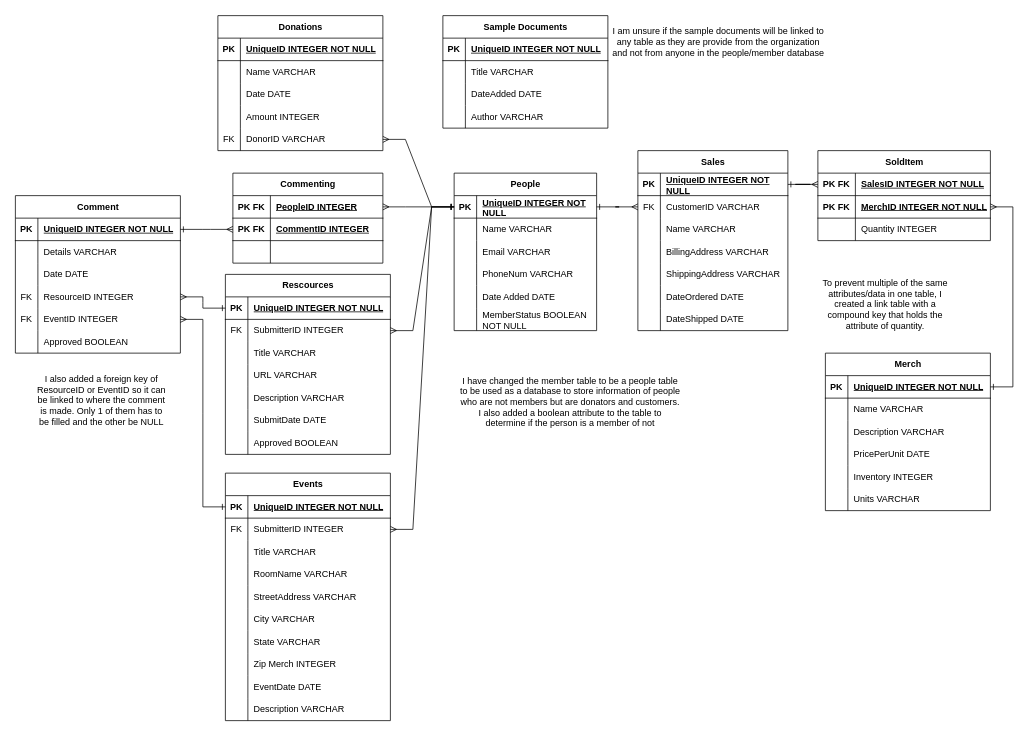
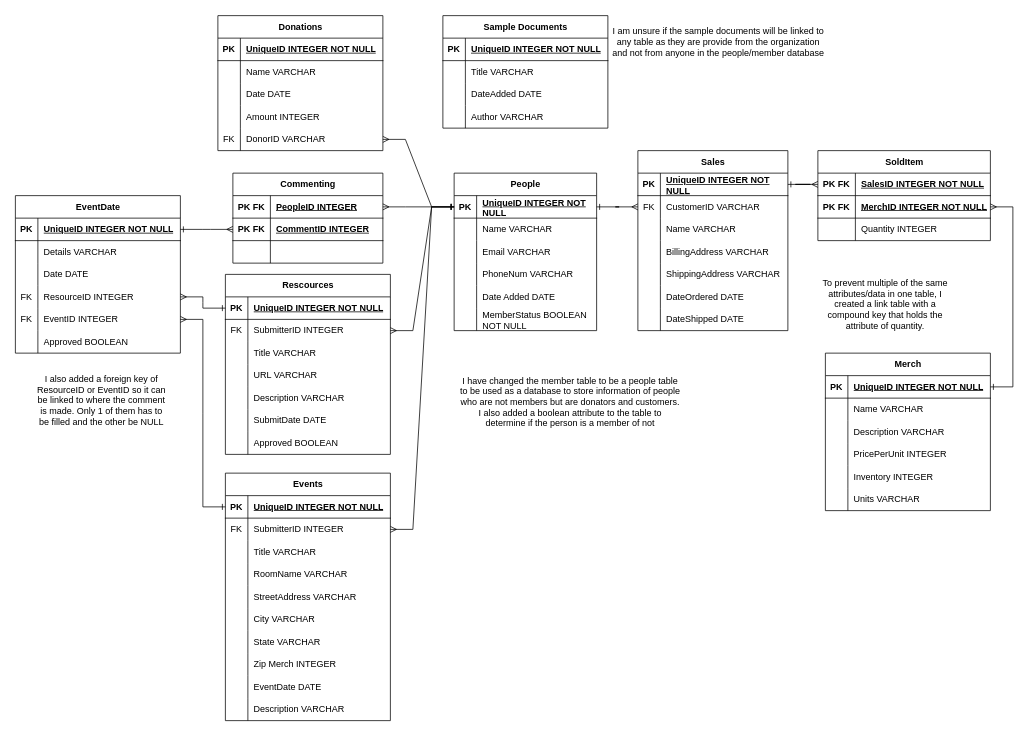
node "Comment": label "Comment" -> "EventDate"
node "PricePerUnit DATE": label "PricePerUnit DATE" -> "PricePerUnit INTEGER"
